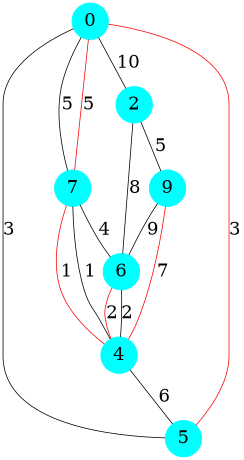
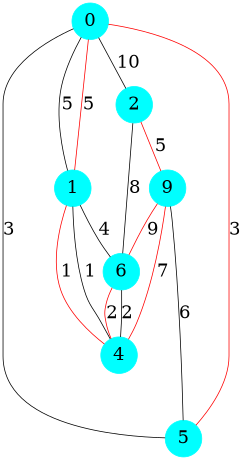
edge "2" -- "9": color black -> red
node "7": label "7" -> "1"
edge "9" -- "6": color black -> red
edge "4" -- "5": now "9" -- "5"
